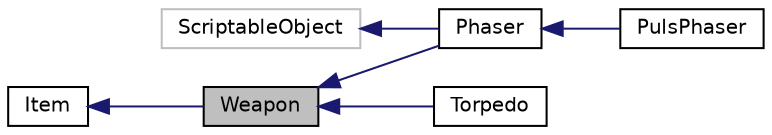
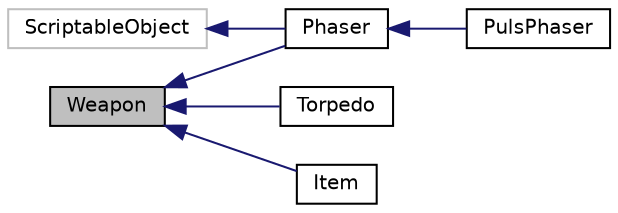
edge "Weapon" -> "Item": reversed
